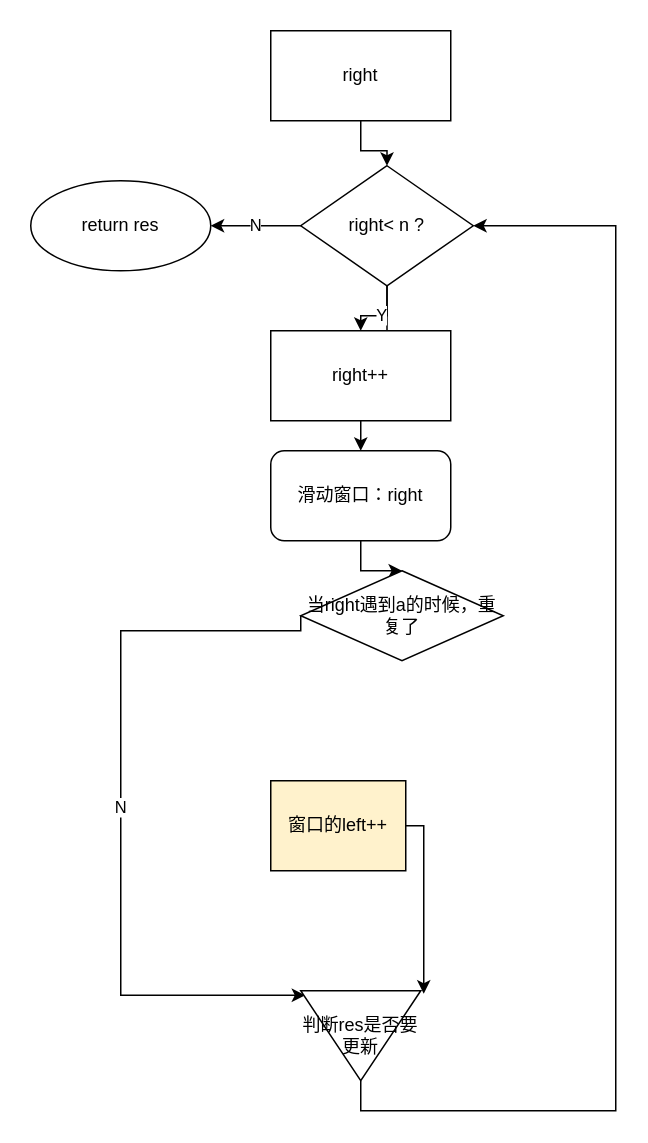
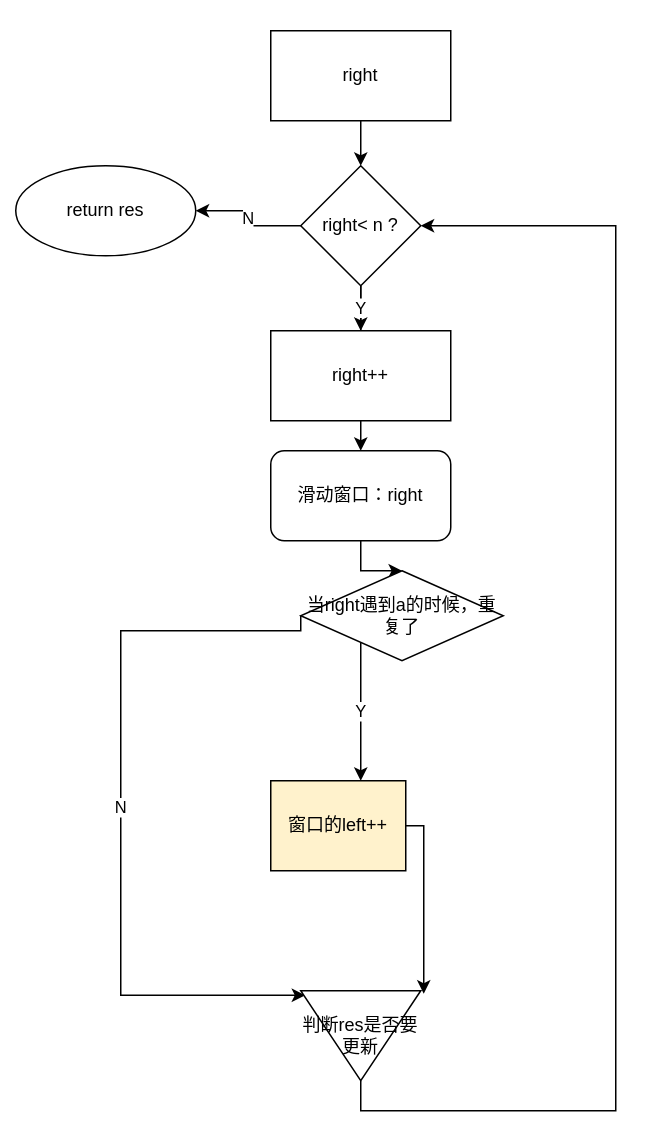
node "return res": moved (121, 226) -> (106, 211)
node "right< n ?": size 173x120 -> 120x120
edge "当right遇到a的时候，重复了" -> "窗口的left++": added, label "Y"
